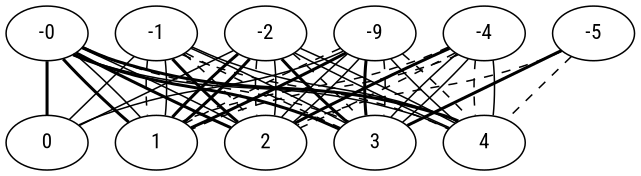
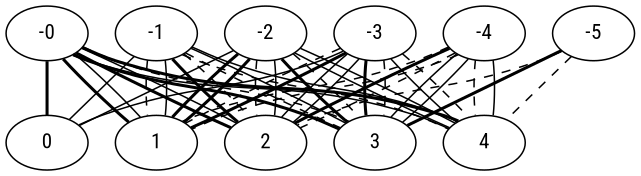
node "-9": label "-9" -> "-3"
